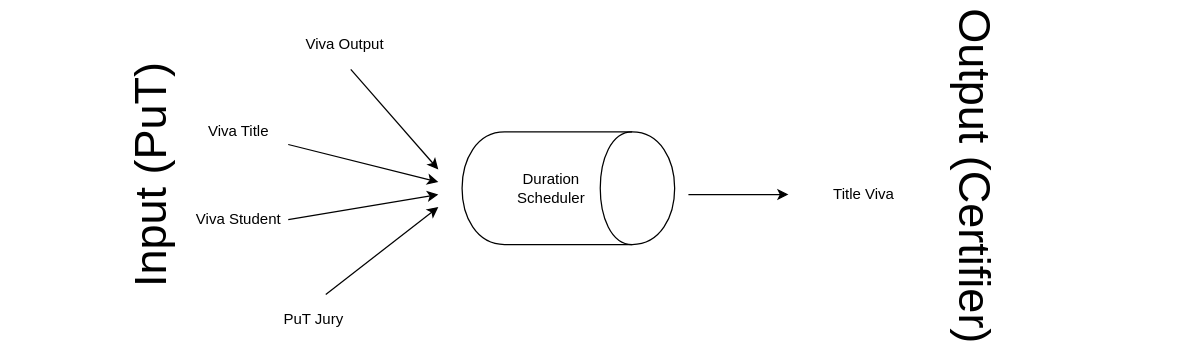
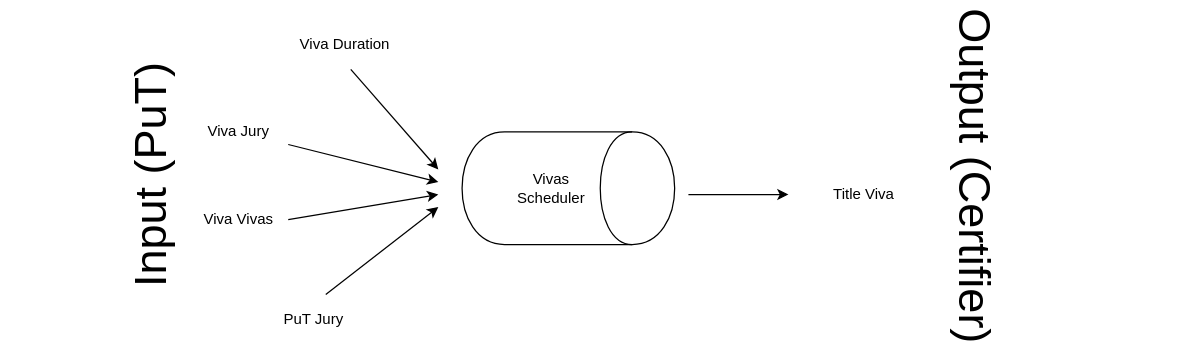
node "Viva Output": label "Viva Output" -> "Viva Duration"
node "Viva Title": label "Viva Title" -> "Viva Jury"
node "Duration Scheduler": label "Duration Scheduler" -> "Vivas Scheduler"
node "Viva Student": label "Viva Student" -> "Viva Vivas"
